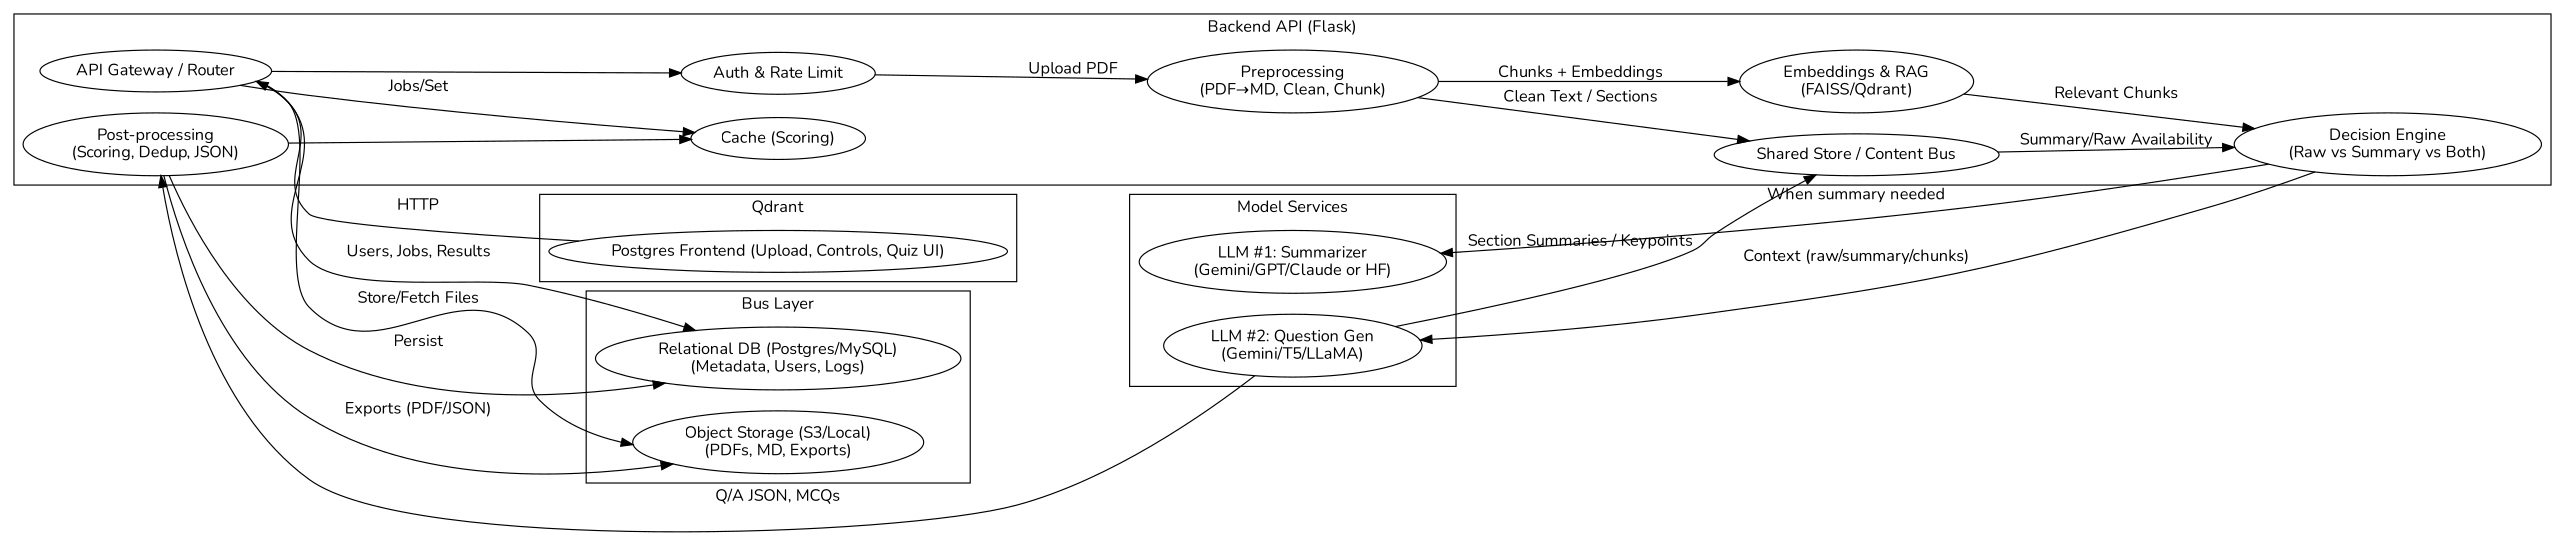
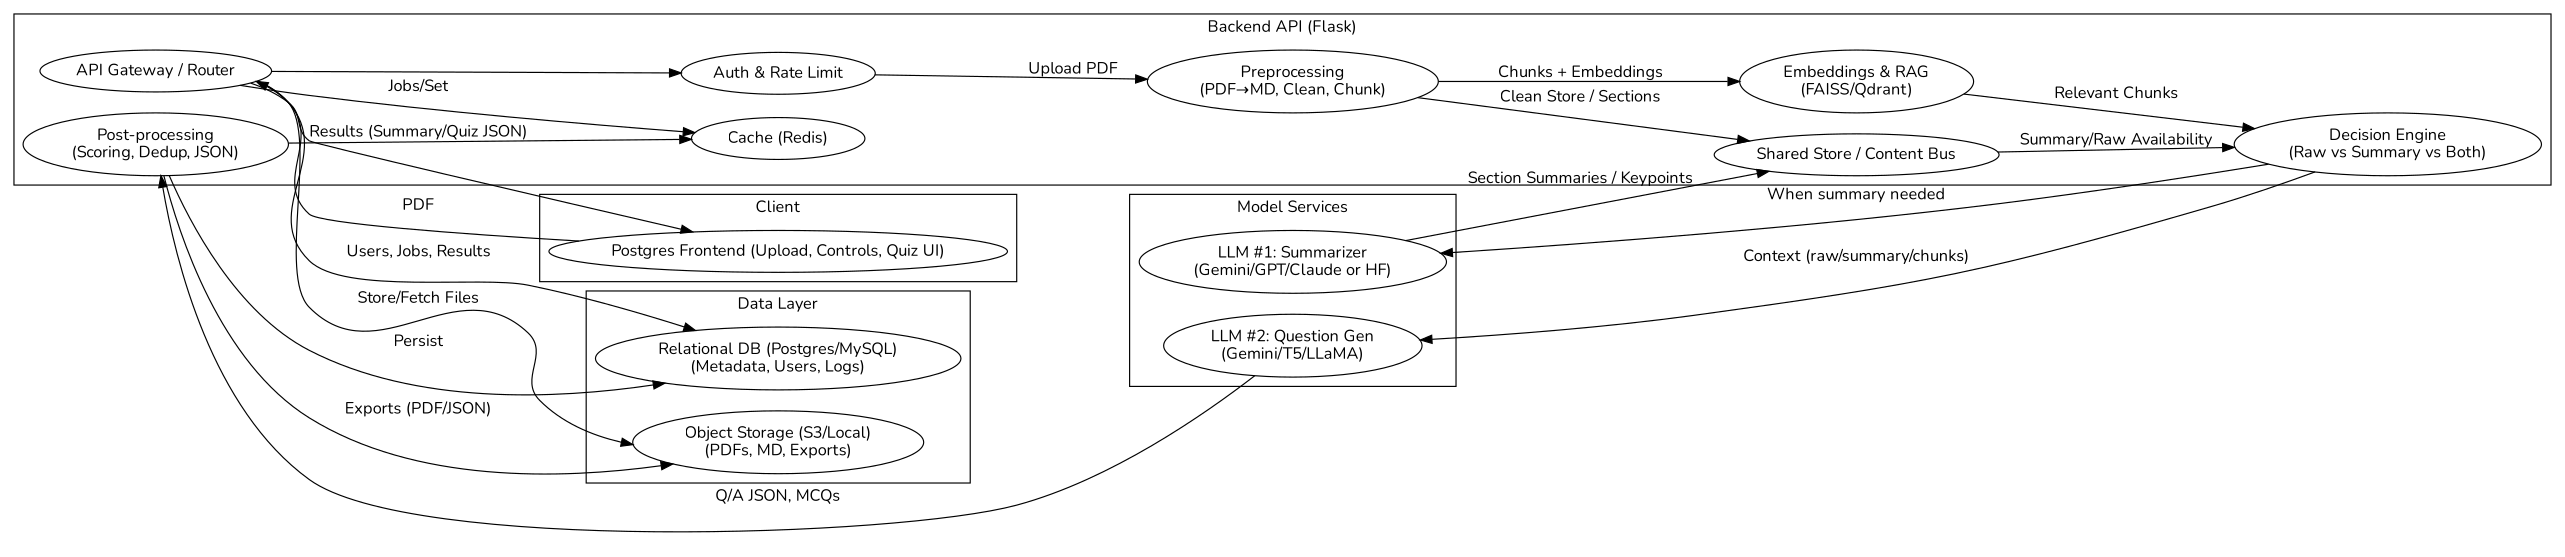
edge "Preprocessing (PDF→MD, Clean, Chunk)" -> "Shared Store / Content Bus": label "Clean Text / Sections" -> "Clean Store / Sections"
node "Cache (Scoring)": label "Cache (Scoring)" -> "Cache (Redis)"
edge "API Gateway / Router" -> "Postgres Frontend (Upload, Controls, Quiz UI)": added, label "Results (Summary/Quiz JSON)"
edge "Postgres Frontend (Upload, Controls, Quiz UI)" -> "API Gateway / Router": label "HTTP" -> "PDF"
cluster "Qdrant": label "Qdrant" -> "Client"
edge "LLM #2: Question Gen (Gemini/T5/LLaMA)" -> "Shared Store / Content Bus": now "LLM #1: Summarizer (Gemini/GPT/Claude or HF)" -> "Shared Store / Content Bus"
cluster "Bus Layer": label "Bus Layer" -> "Data Layer"
